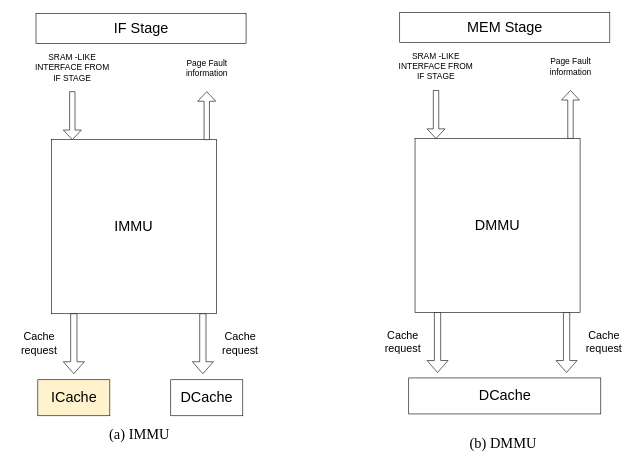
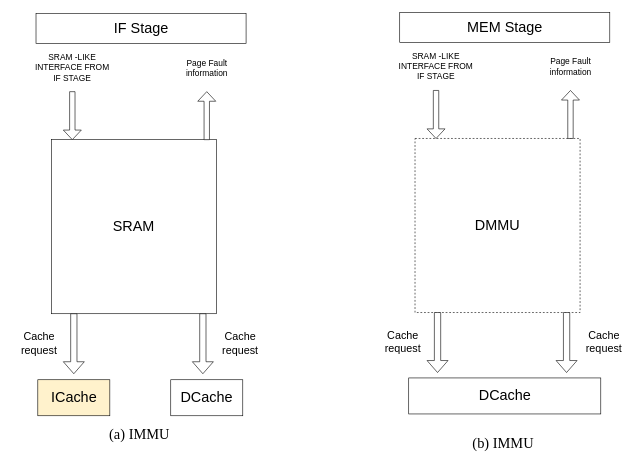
node "DMMU": style solid -> dashed
node "IMMU": label "IMMU" -> "SRAM"
node "(b) DMMU": label "(b) DMMU" -> "(b) IMMU"
